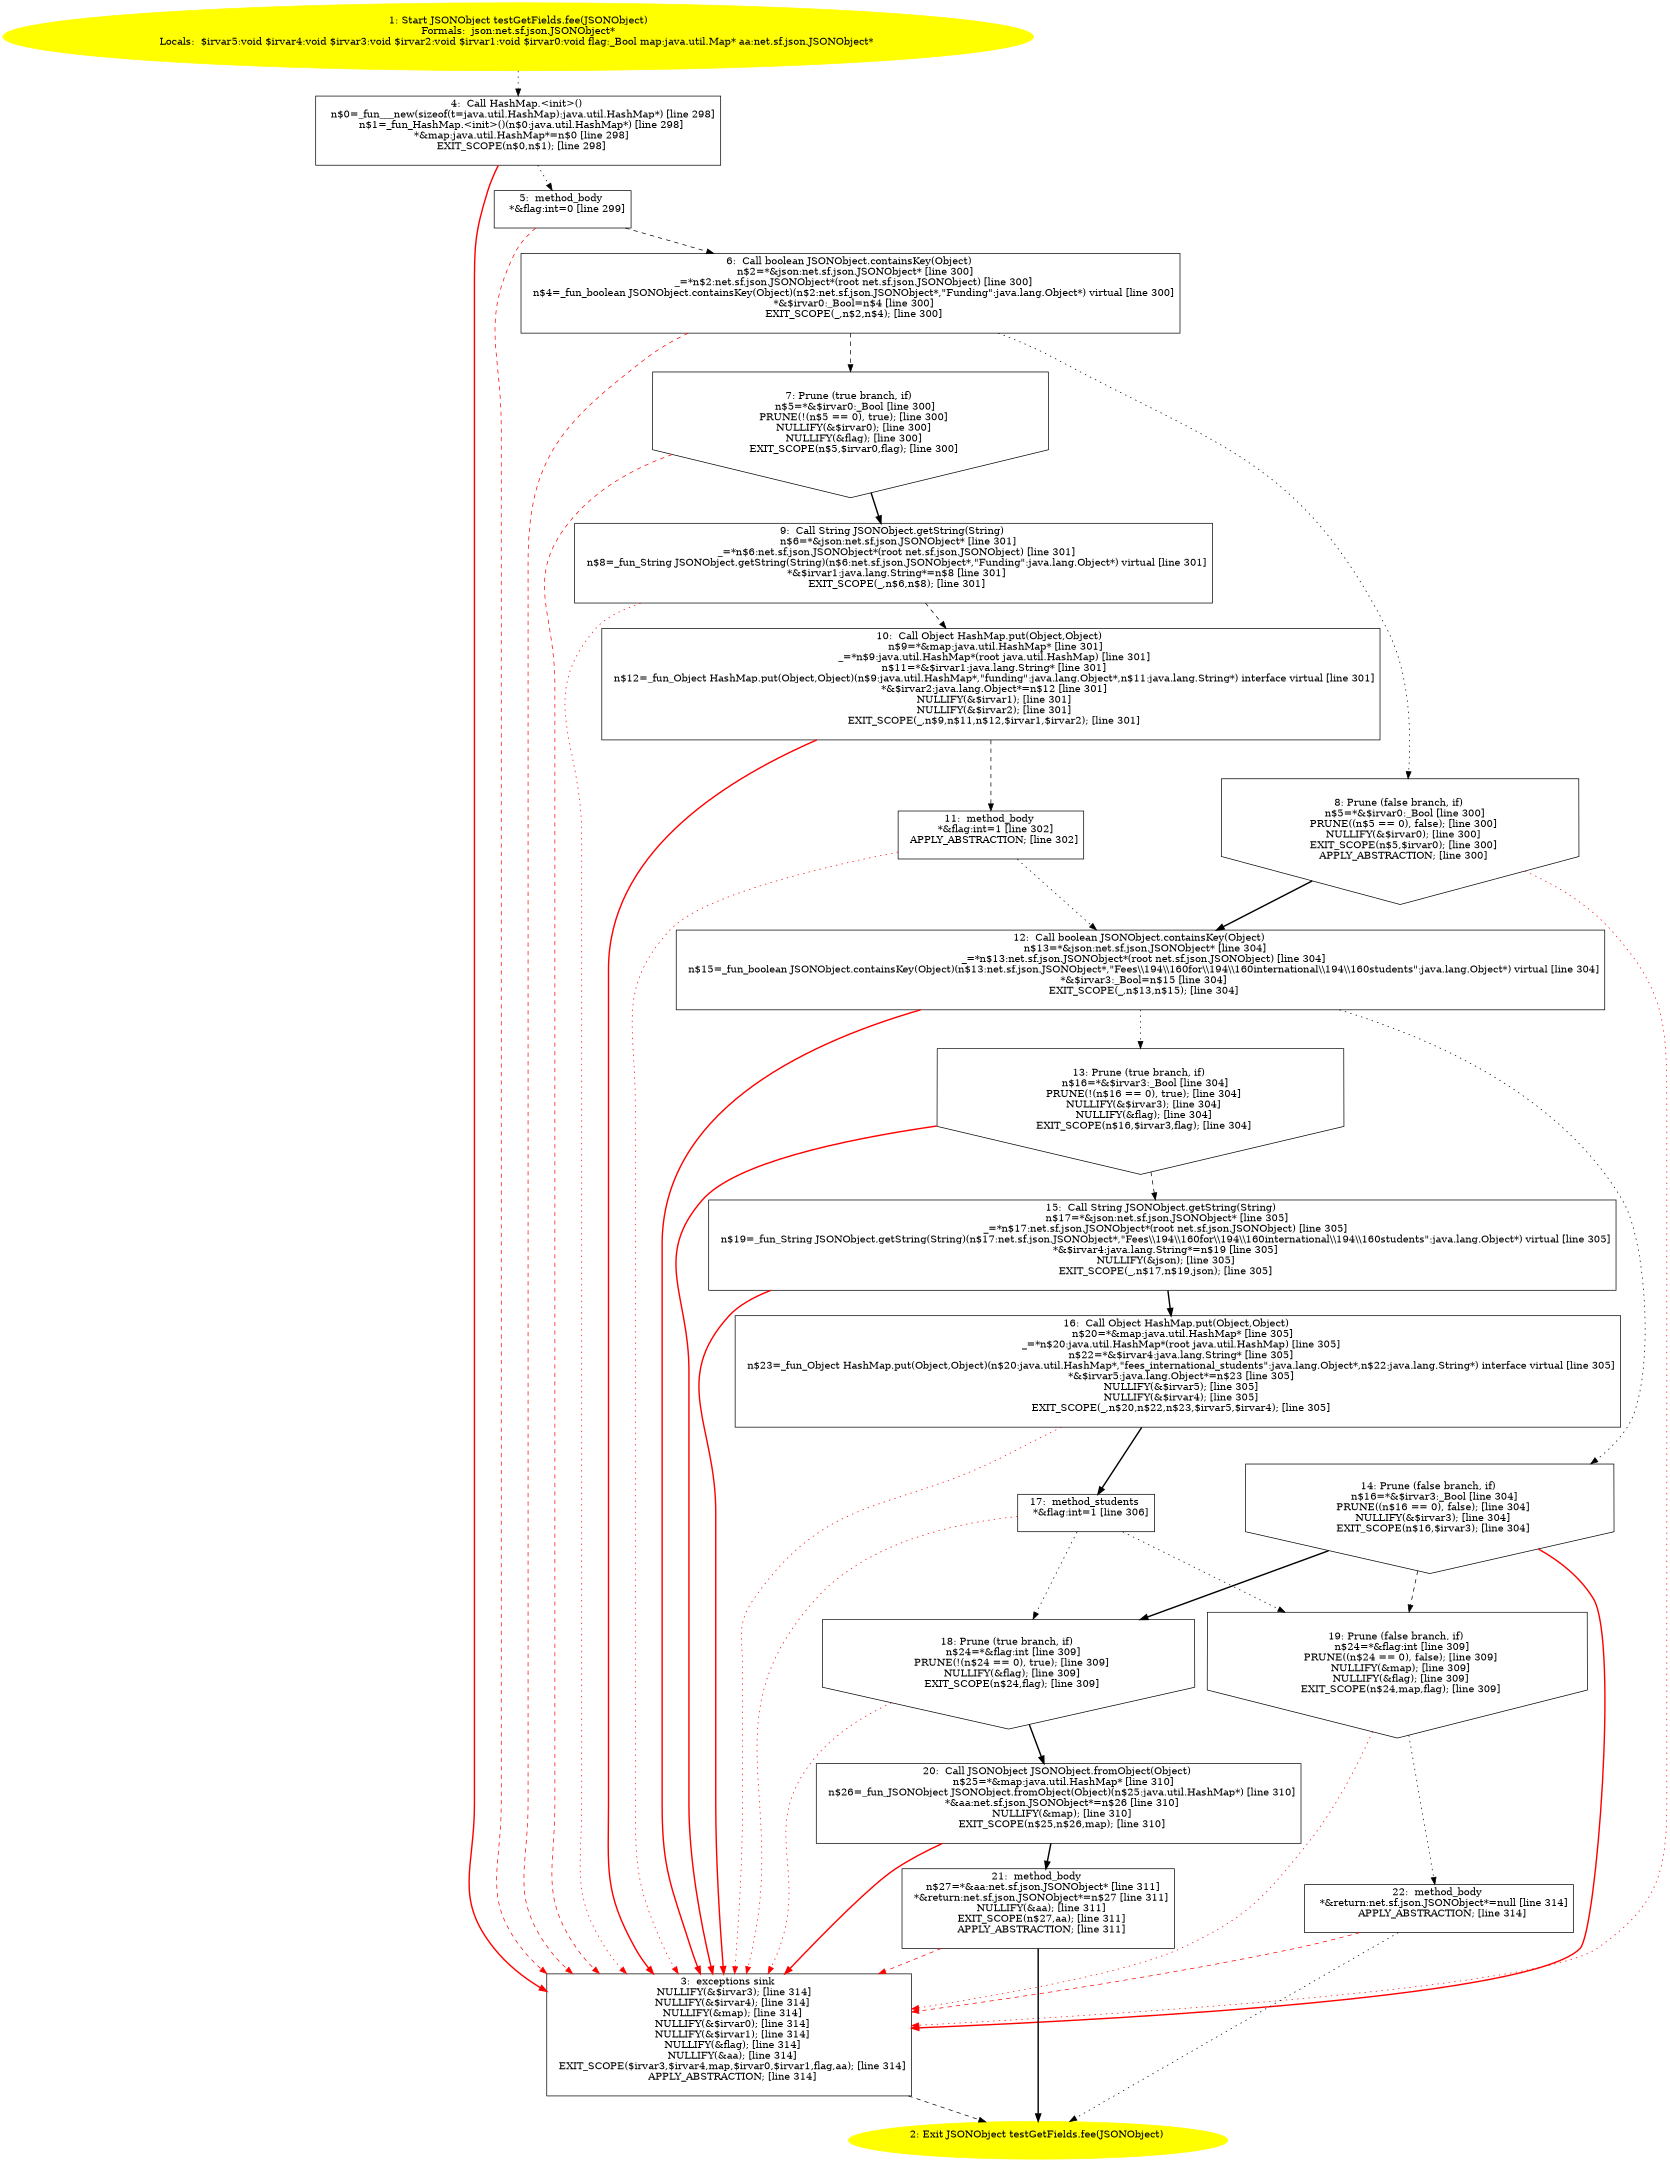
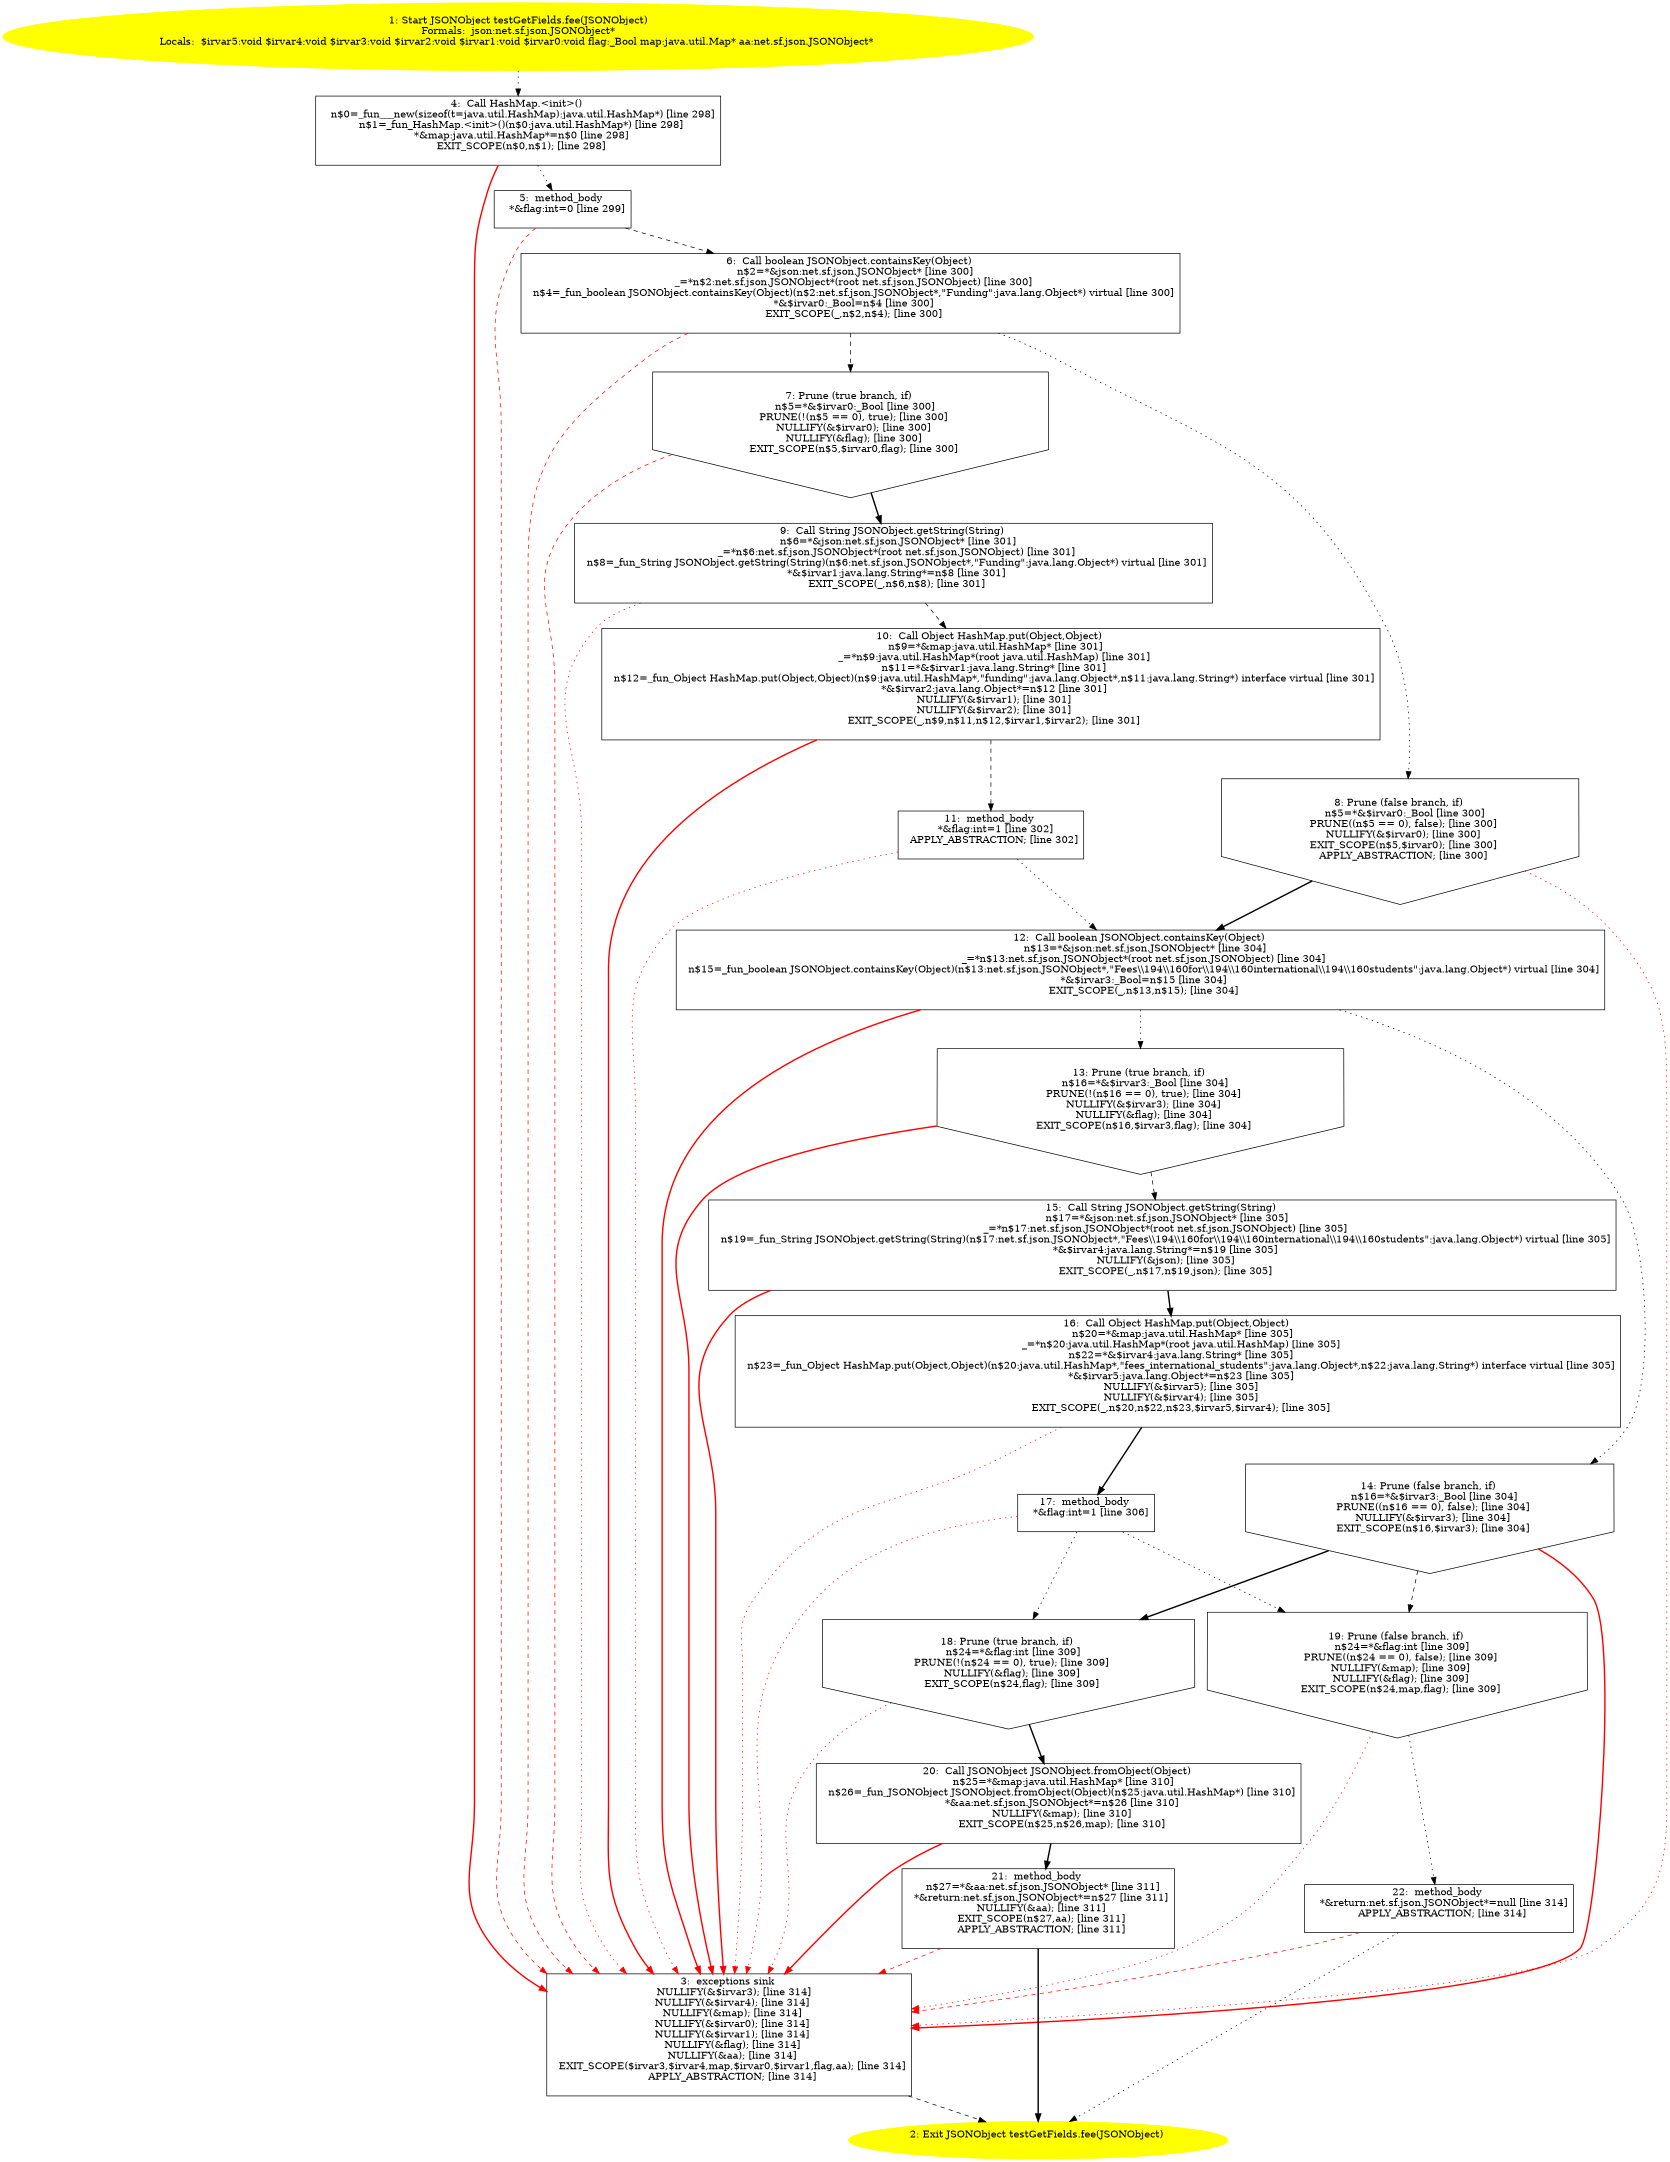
node "17:  method_students *&flag:int=1 [line 306]": label "17:  method_students *&flag:int=1 [line 306]" -> "17:  method_body *&flag:int=1 [line 306]"
